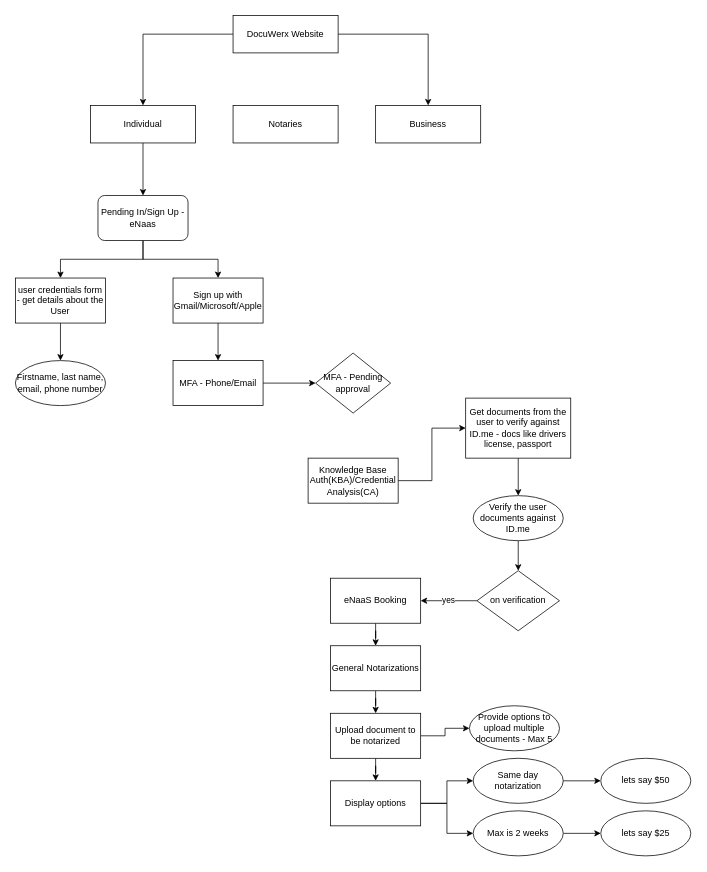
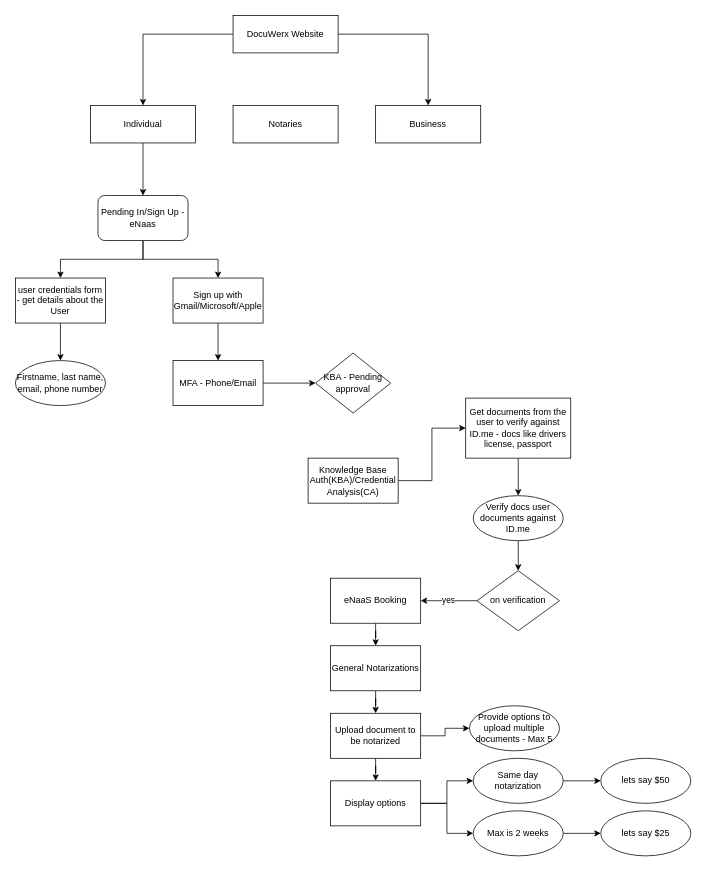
node "MFA - Pending approval": label "MFA - Pending approval" -> "KBA - Pending approval"
node "Verify the user documents against ID.me": label "Verify the user documents against ID.me" -> "Verify docs user documents against ID.me"
